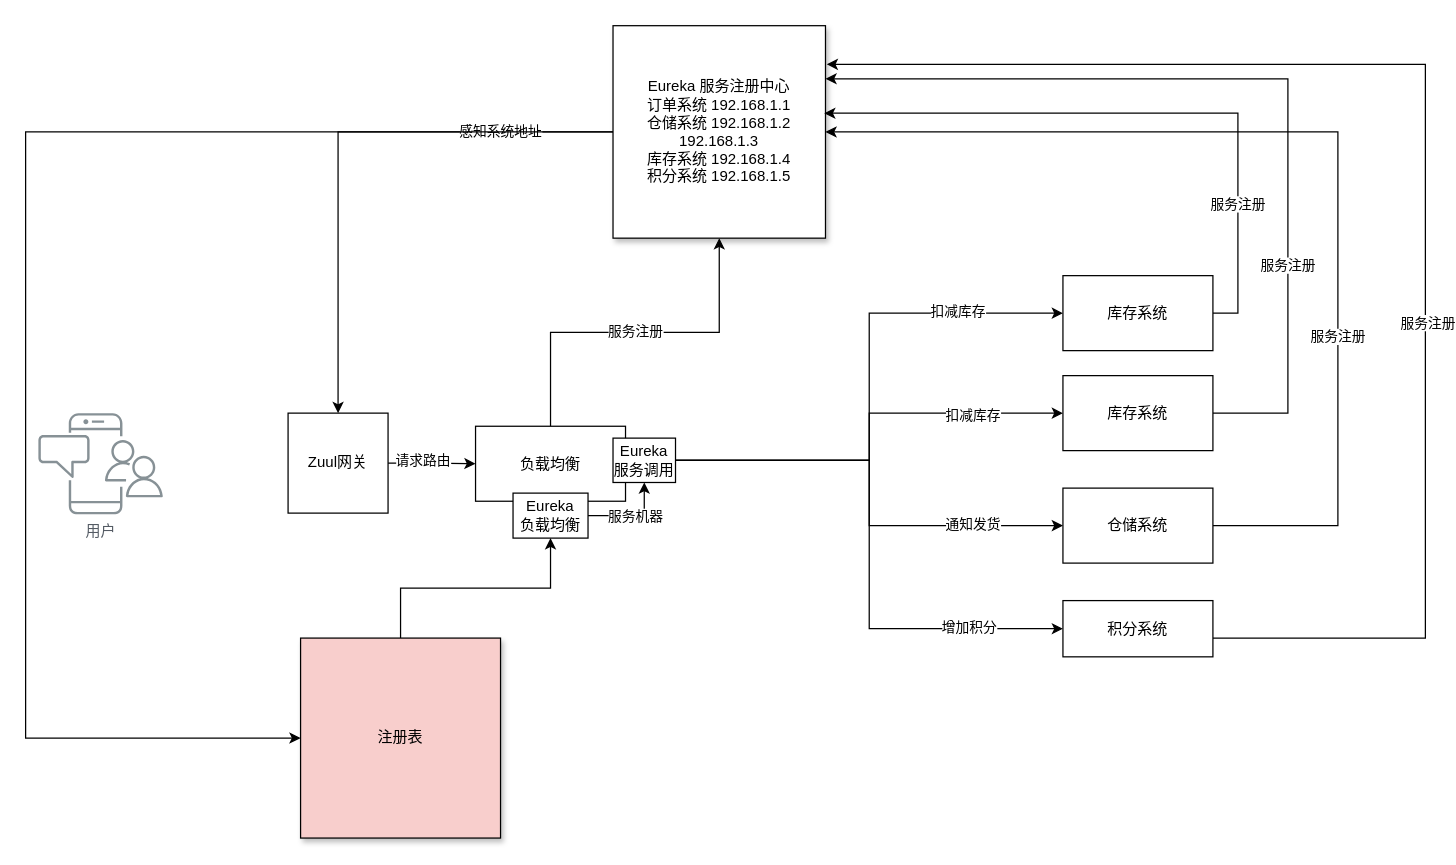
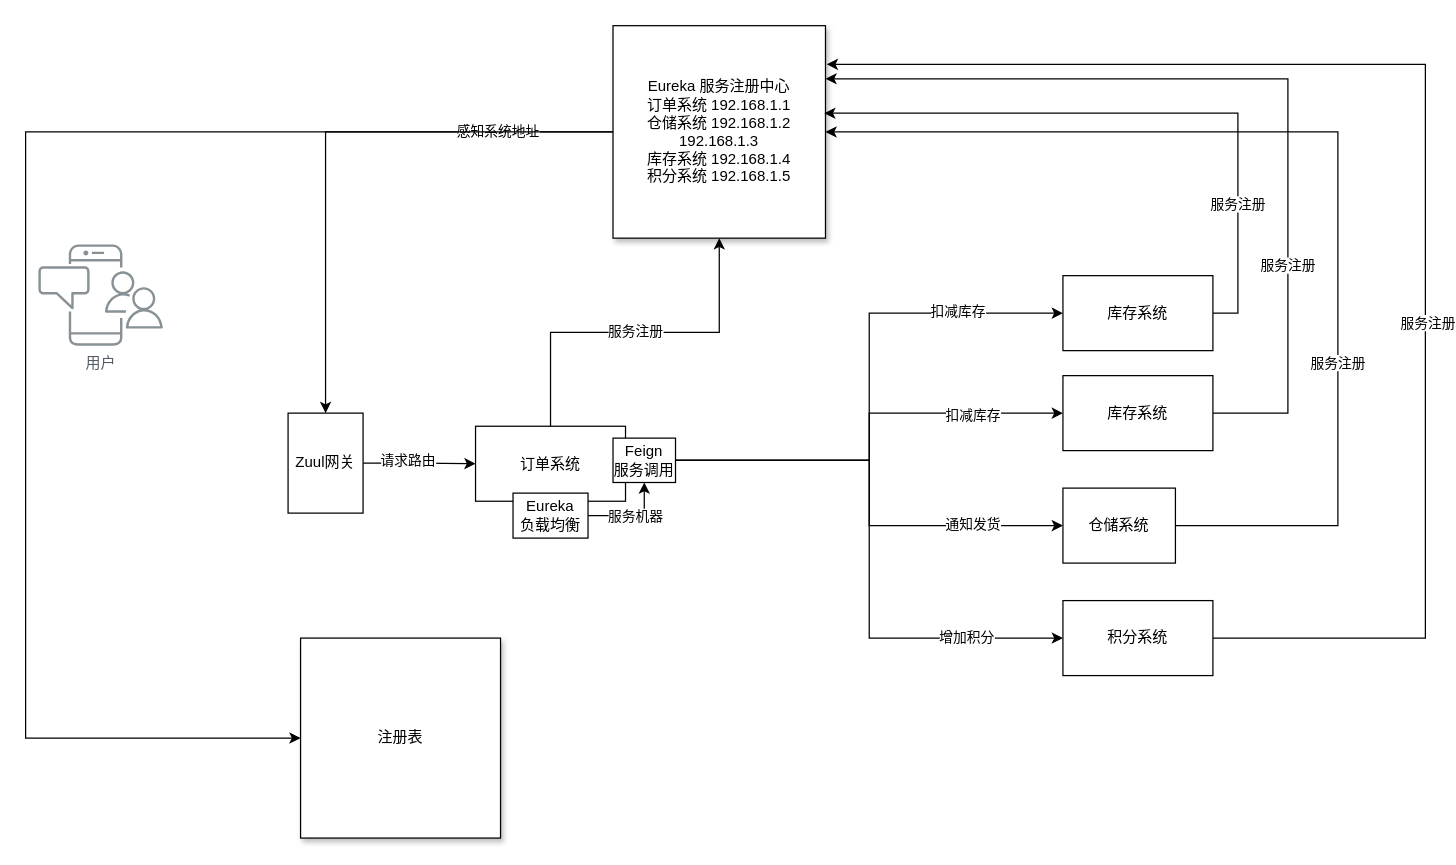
node "Eureka 服务调用": label "Eureka 服务调用" -> "Feign 服务调用"
node "Zuul网关": size 100x100 -> 75x100
node "用户": moved (101, 464) -> (101, 295)
node "负载均衡": label "负载均衡" -> "订单系统"
node "仓储系统": size 150x75 -> 113x75
edge "注册表" -> "Eureka 负载均衡": removed
node "积分系统": size 150x56 -> 150x75
node "注册表": fillcolor #f8cecc -> #ffffff
